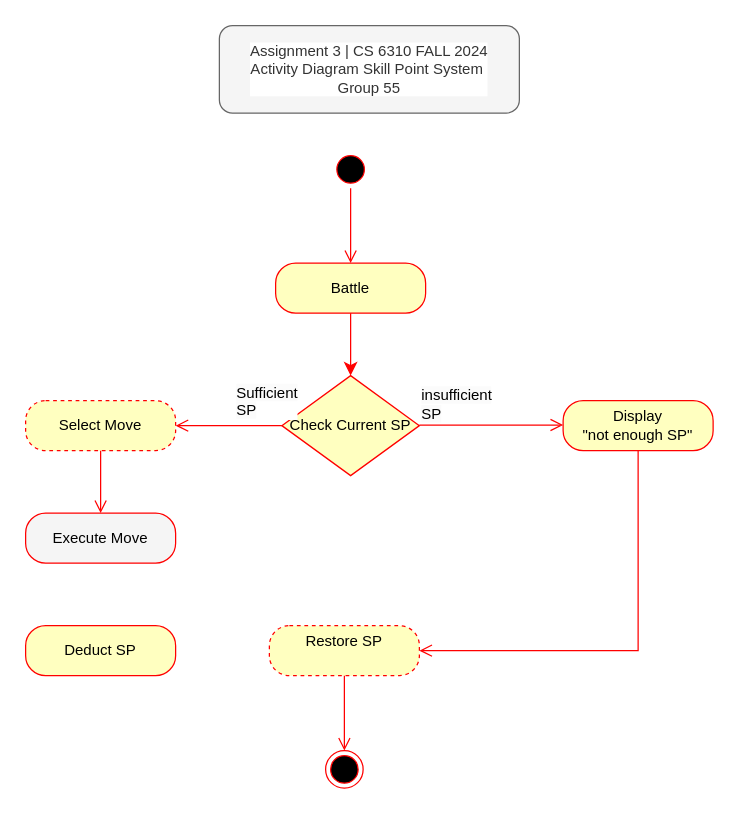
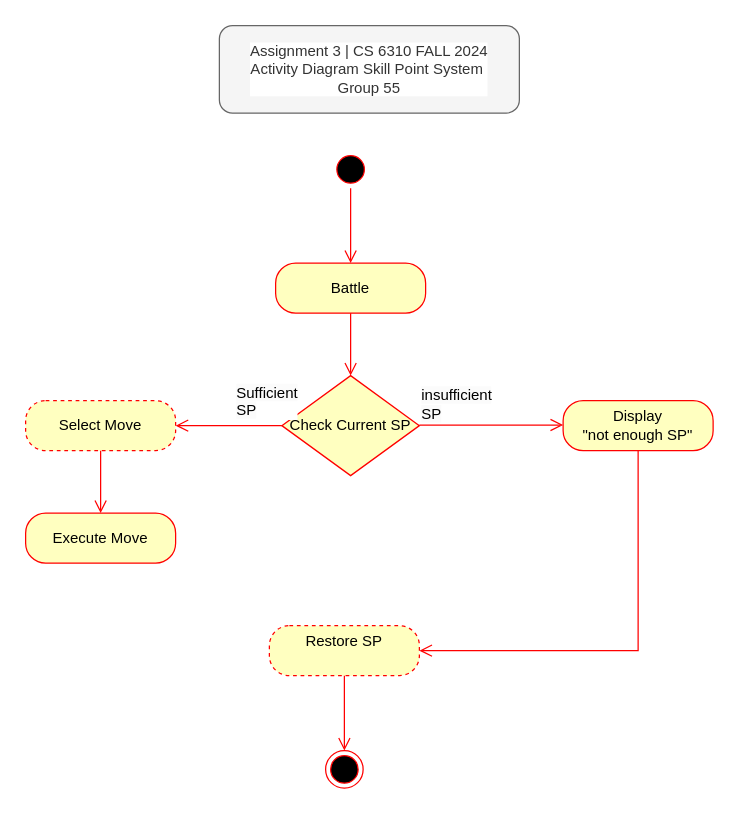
edge "Battle" -> "Check Current SP": arrowhead classic -> open
node "Execute Move": fillcolor #f5f5f5 -> #ffffc0
node "Deduct SP": removed
